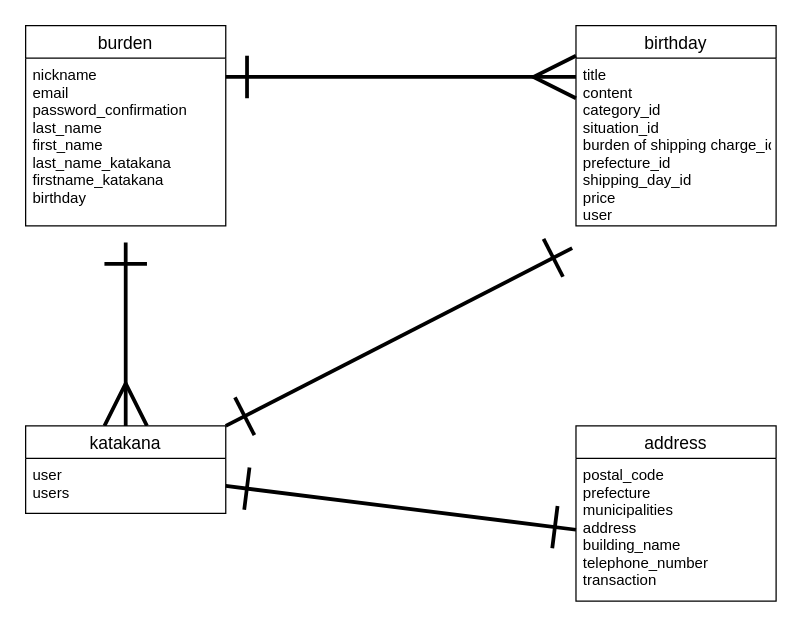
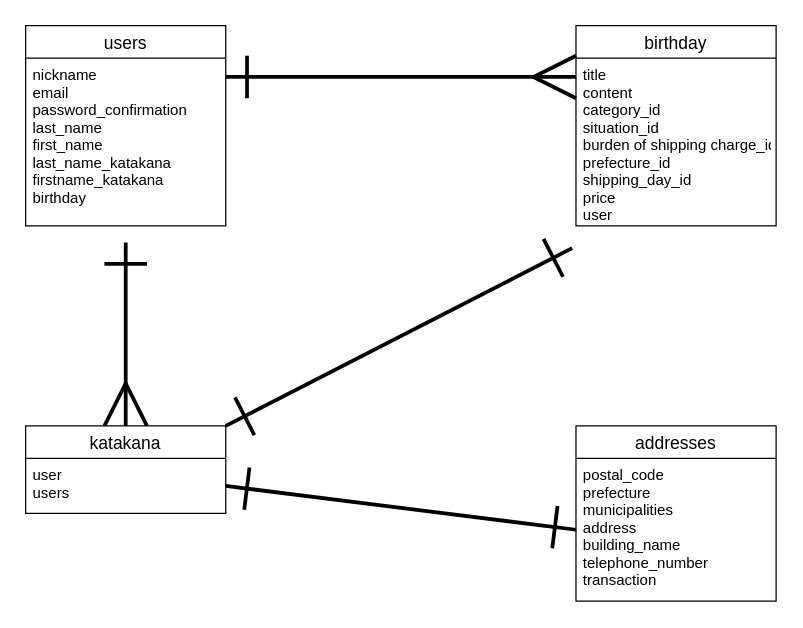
node "burden": label "burden" -> "users"
node "address": label "address" -> "addresses"
